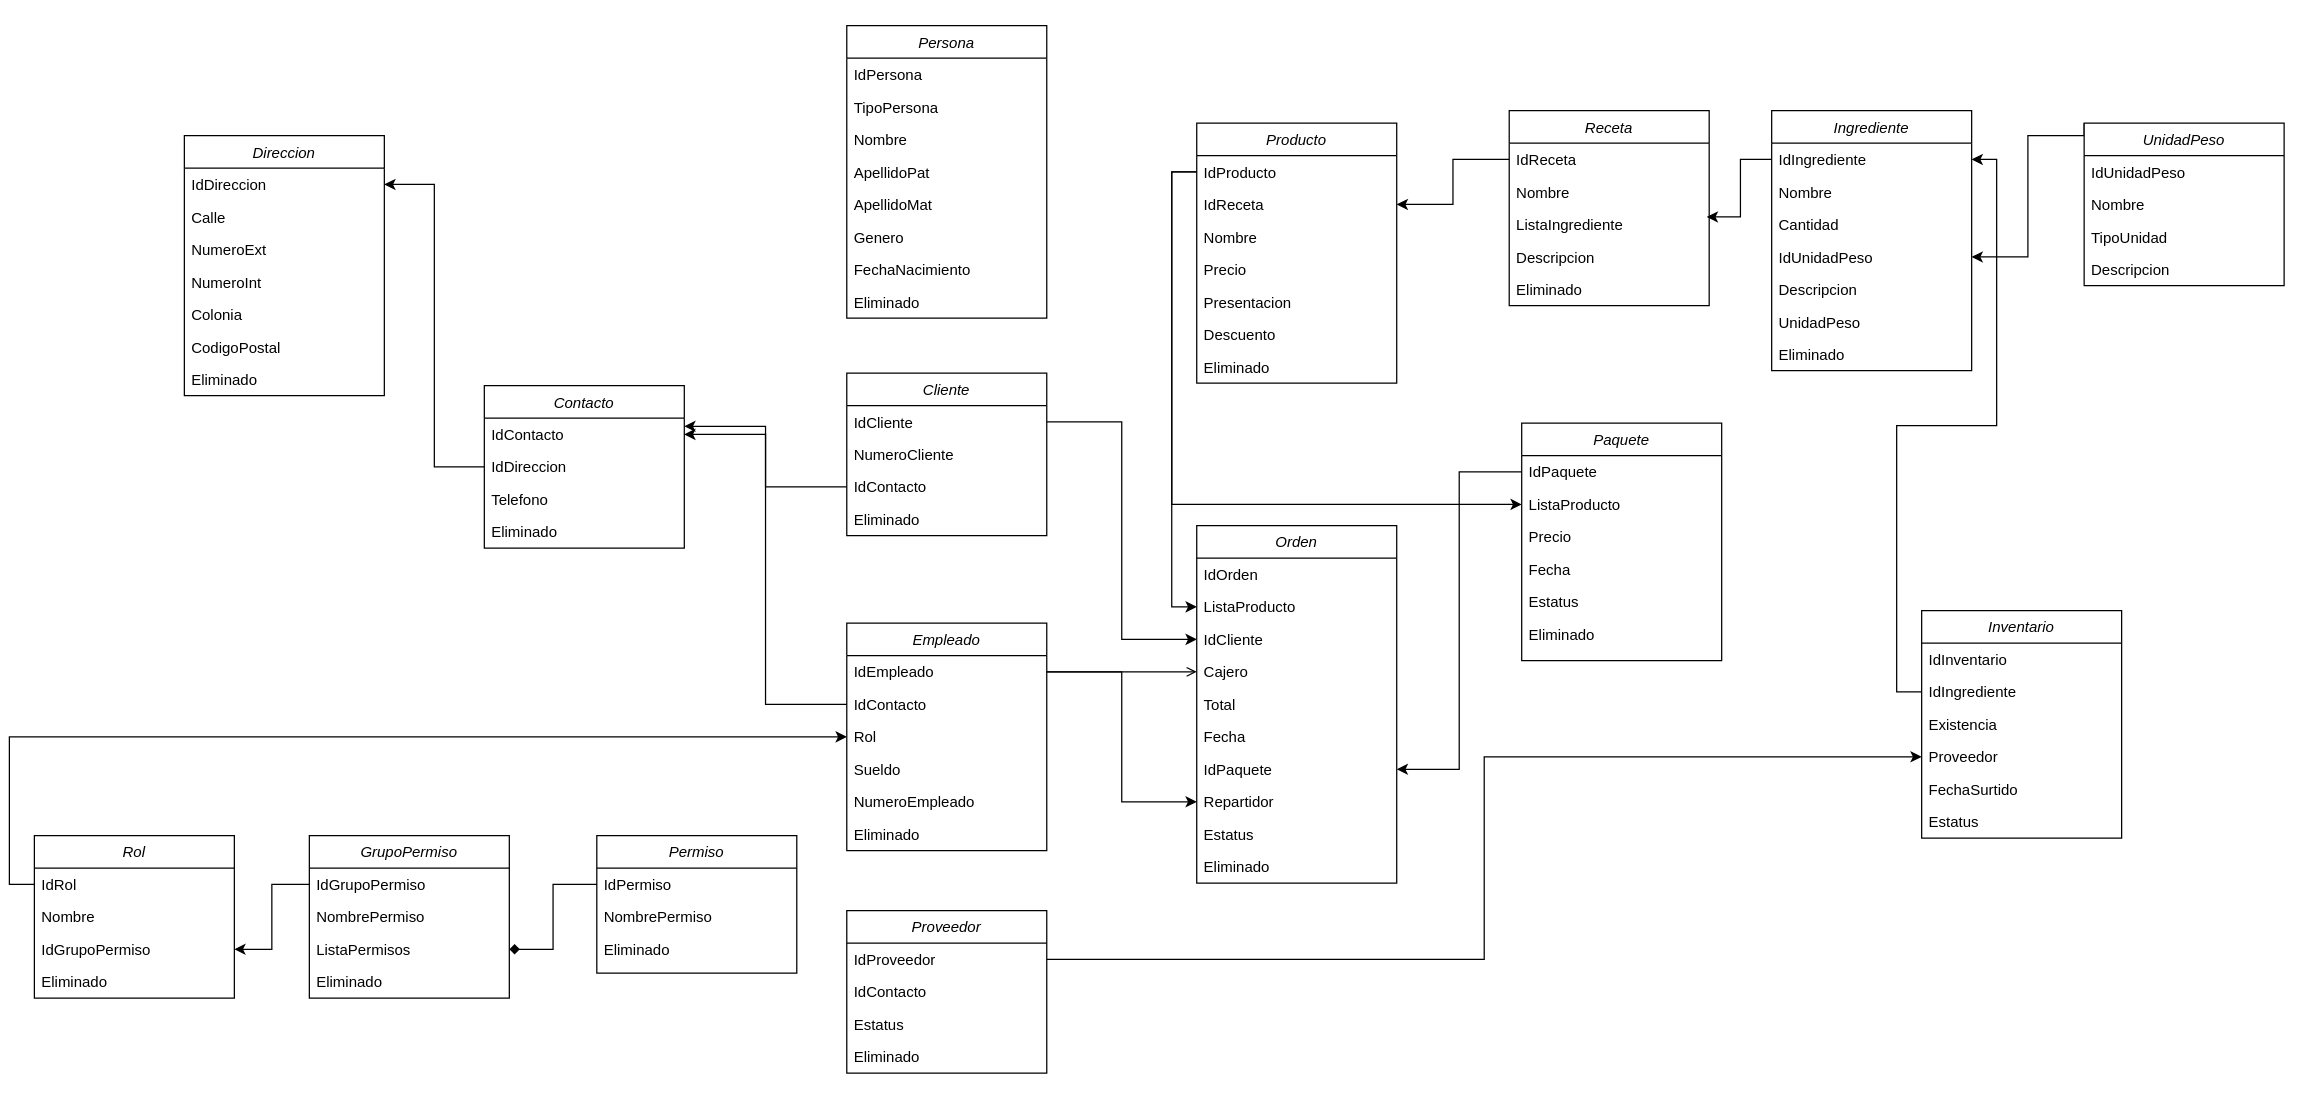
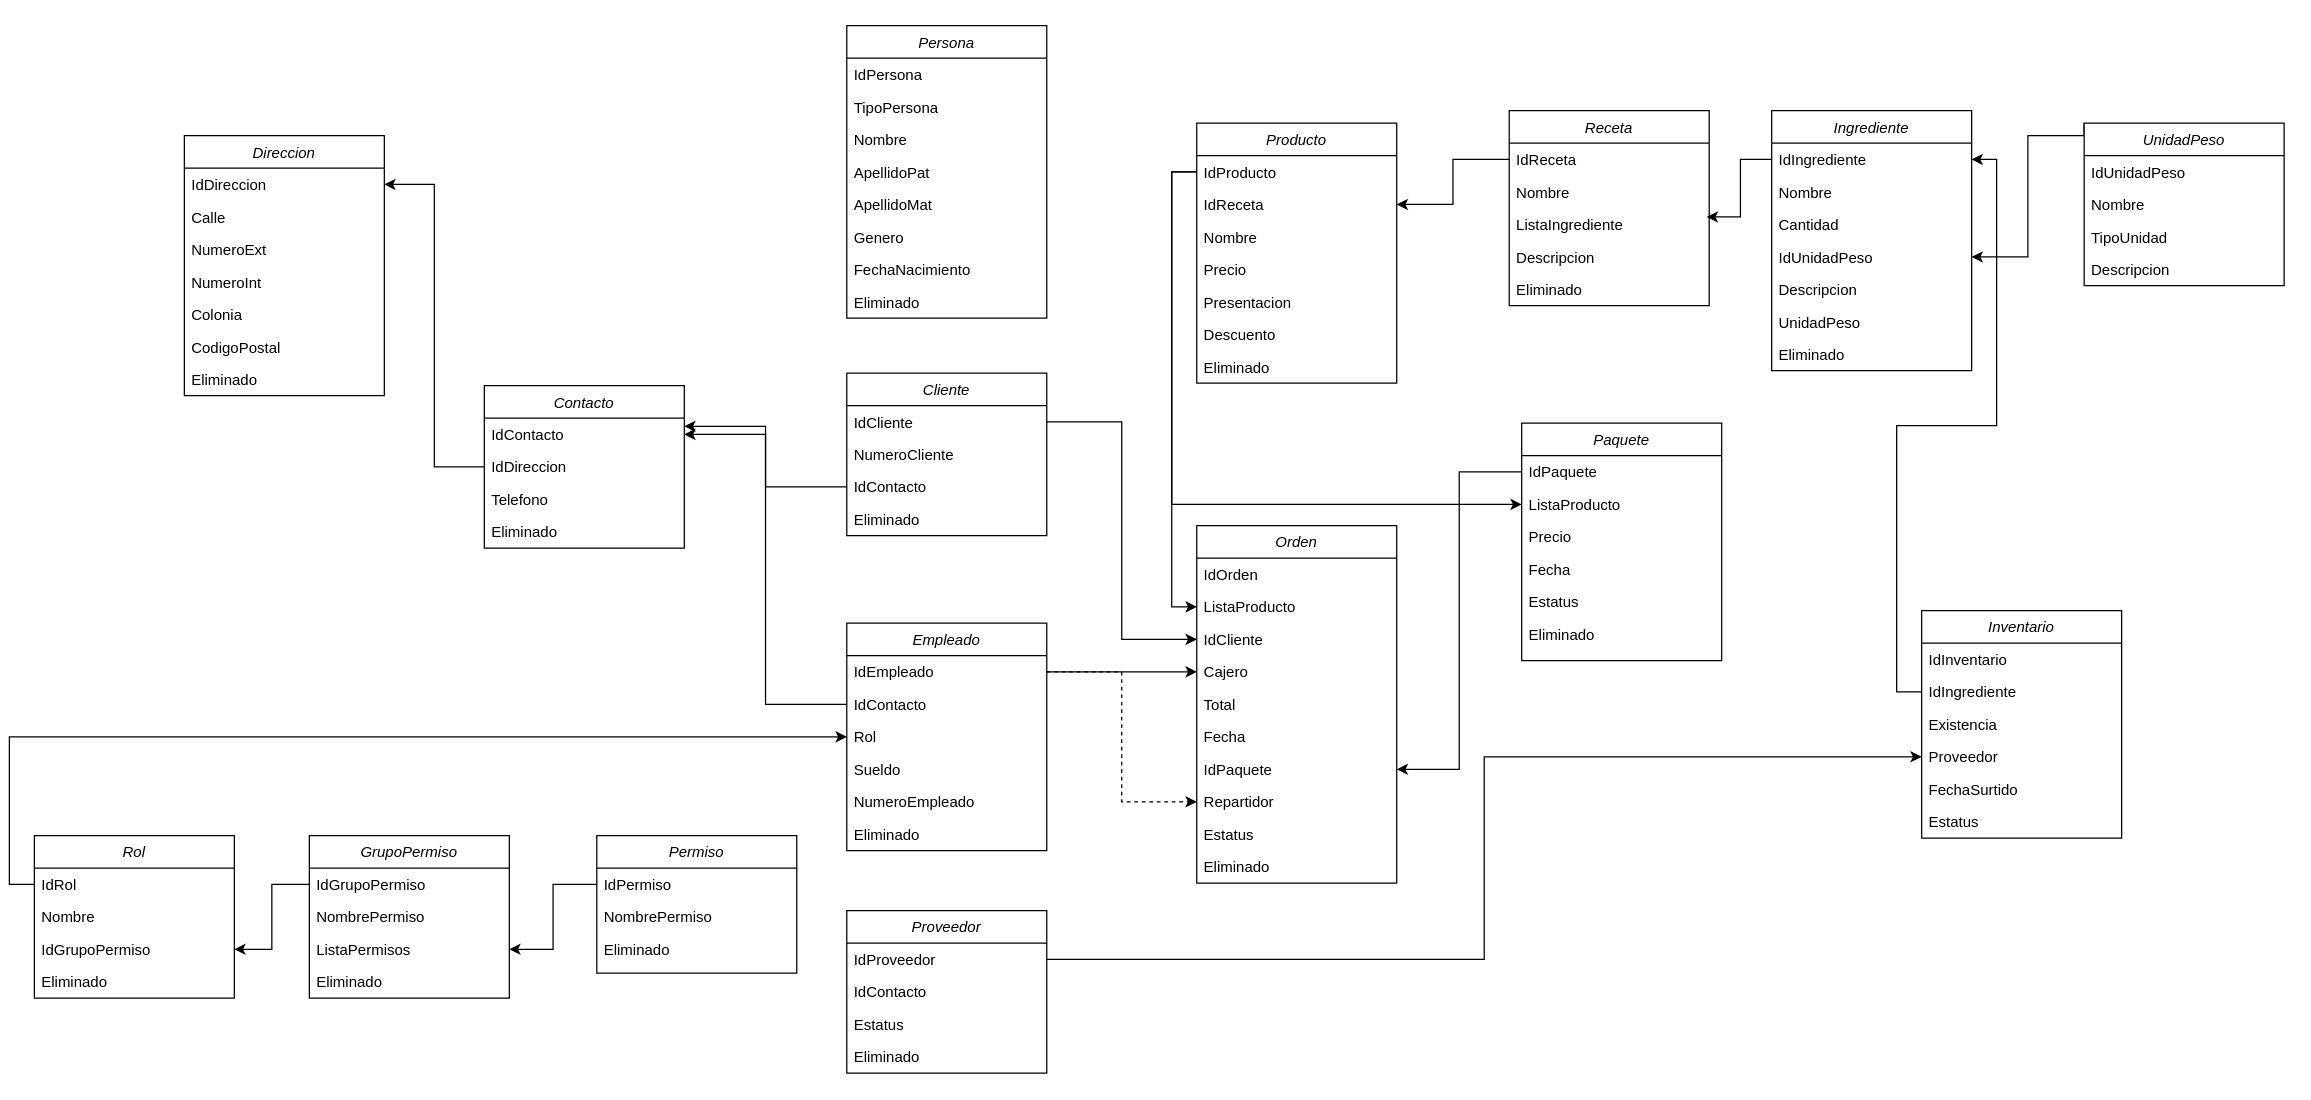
edge "IdEmpleado" -> "Cajero": arrowhead open -> classic
edge "IdEmpleado" -> "Repartidor": style solid -> dashed
edge "IdPermiso" -> "ListaPermisos": arrowhead diamond -> classic
